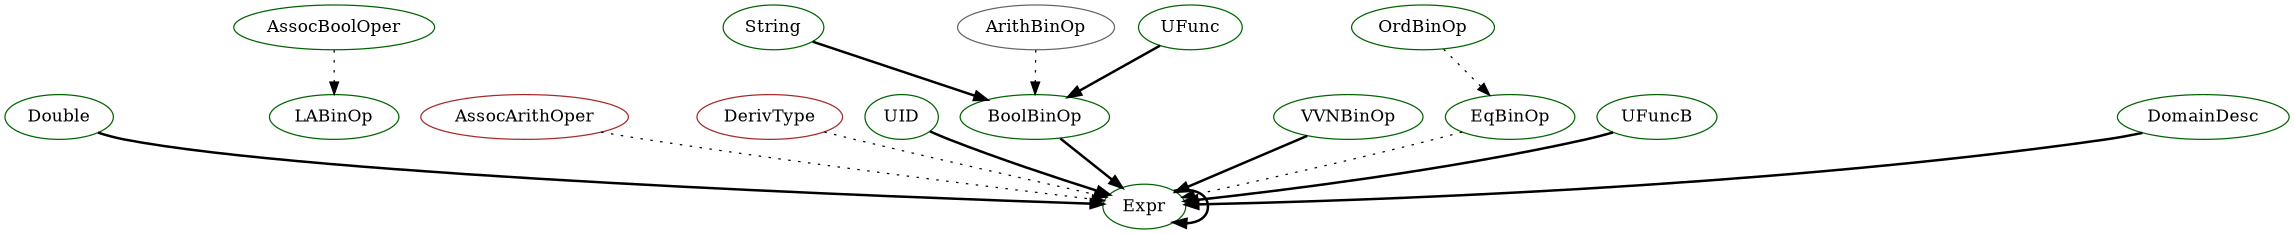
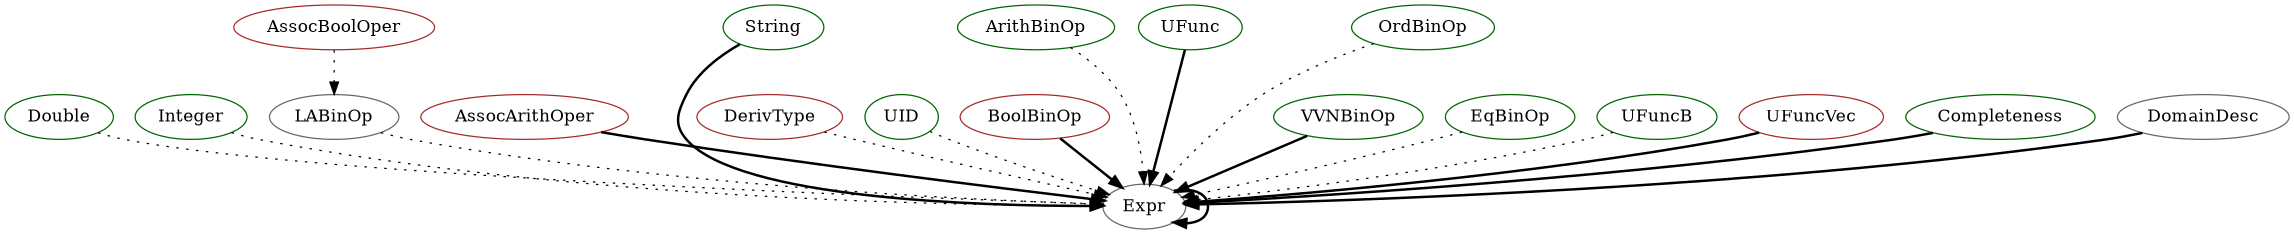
node "AssocBoolOper": color darkgreen -> brown
node "ArithBinOp": color gray40 -> darkgreen
edge "ArithBinOp" -> "BoolBinOp": now "ArithBinOp" -> "Expr"
edge "UFunc" -> "BoolBinOp": now "UFunc" -> "Expr"
edge "OrdBinOp" -> "EqBinOp": now "OrdBinOp" -> "Expr"
edge "String" -> "BoolBinOp": now "String" -> "Expr"
node "Integer": added
node "LABinOp": color darkgreen -> gray40
node "BoolBinOp": color darkgreen -> brown
node "UFuncVec": added
node "Completeness": added
node "DomainDesc": color darkgreen -> gray40
edge "UID" -> "Expr": style bold -> dotted
edge "AssocArithOper" -> "Expr": style dotted -> bold
edge "UFuncB" -> "Expr": style bold -> dotted
edge "Double" -> "Expr": style bold -> dotted
edge "LABinOp" -> "Expr": added
node "Expr": color darkgreen -> gray40
